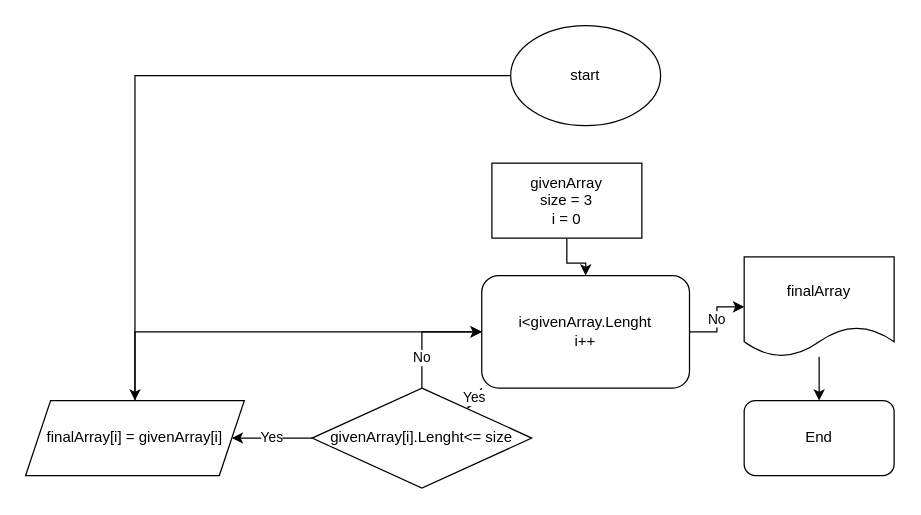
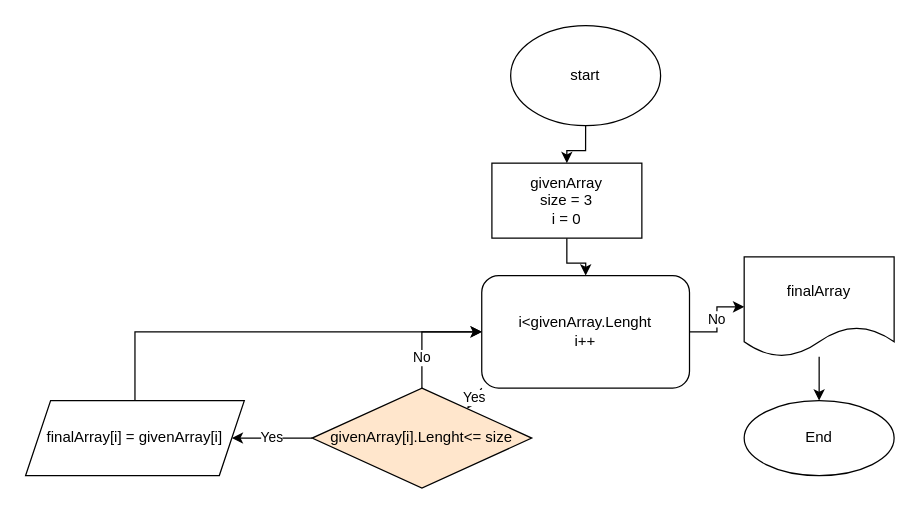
edge "start" -> "finalArray[i] = givenArray[i]": now "start" -> "givenArray size = 3 i = 0"
node "givenArray[i].Lenght<= size": fillcolor #ffffff -> #ffe6cc
node "End": shape rounded rectangle -> ellipse
